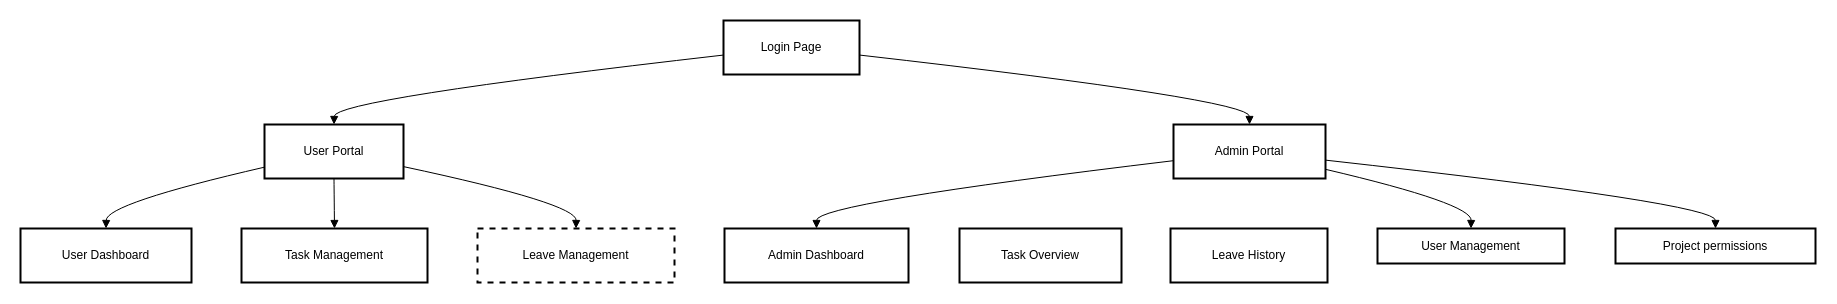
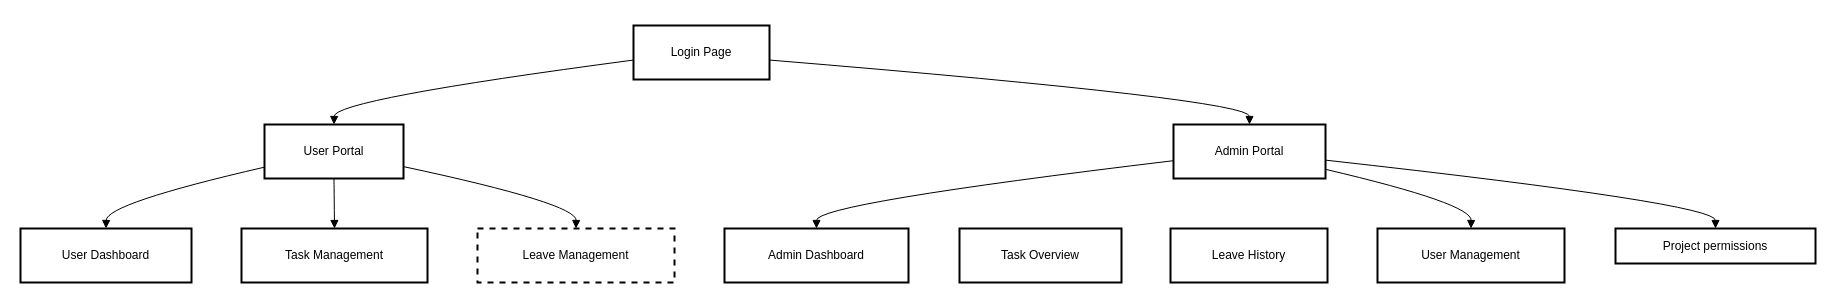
node "Login Page": moved (792, 48) -> (702, 53)
node "User Management": size 187x35 -> 187x54
